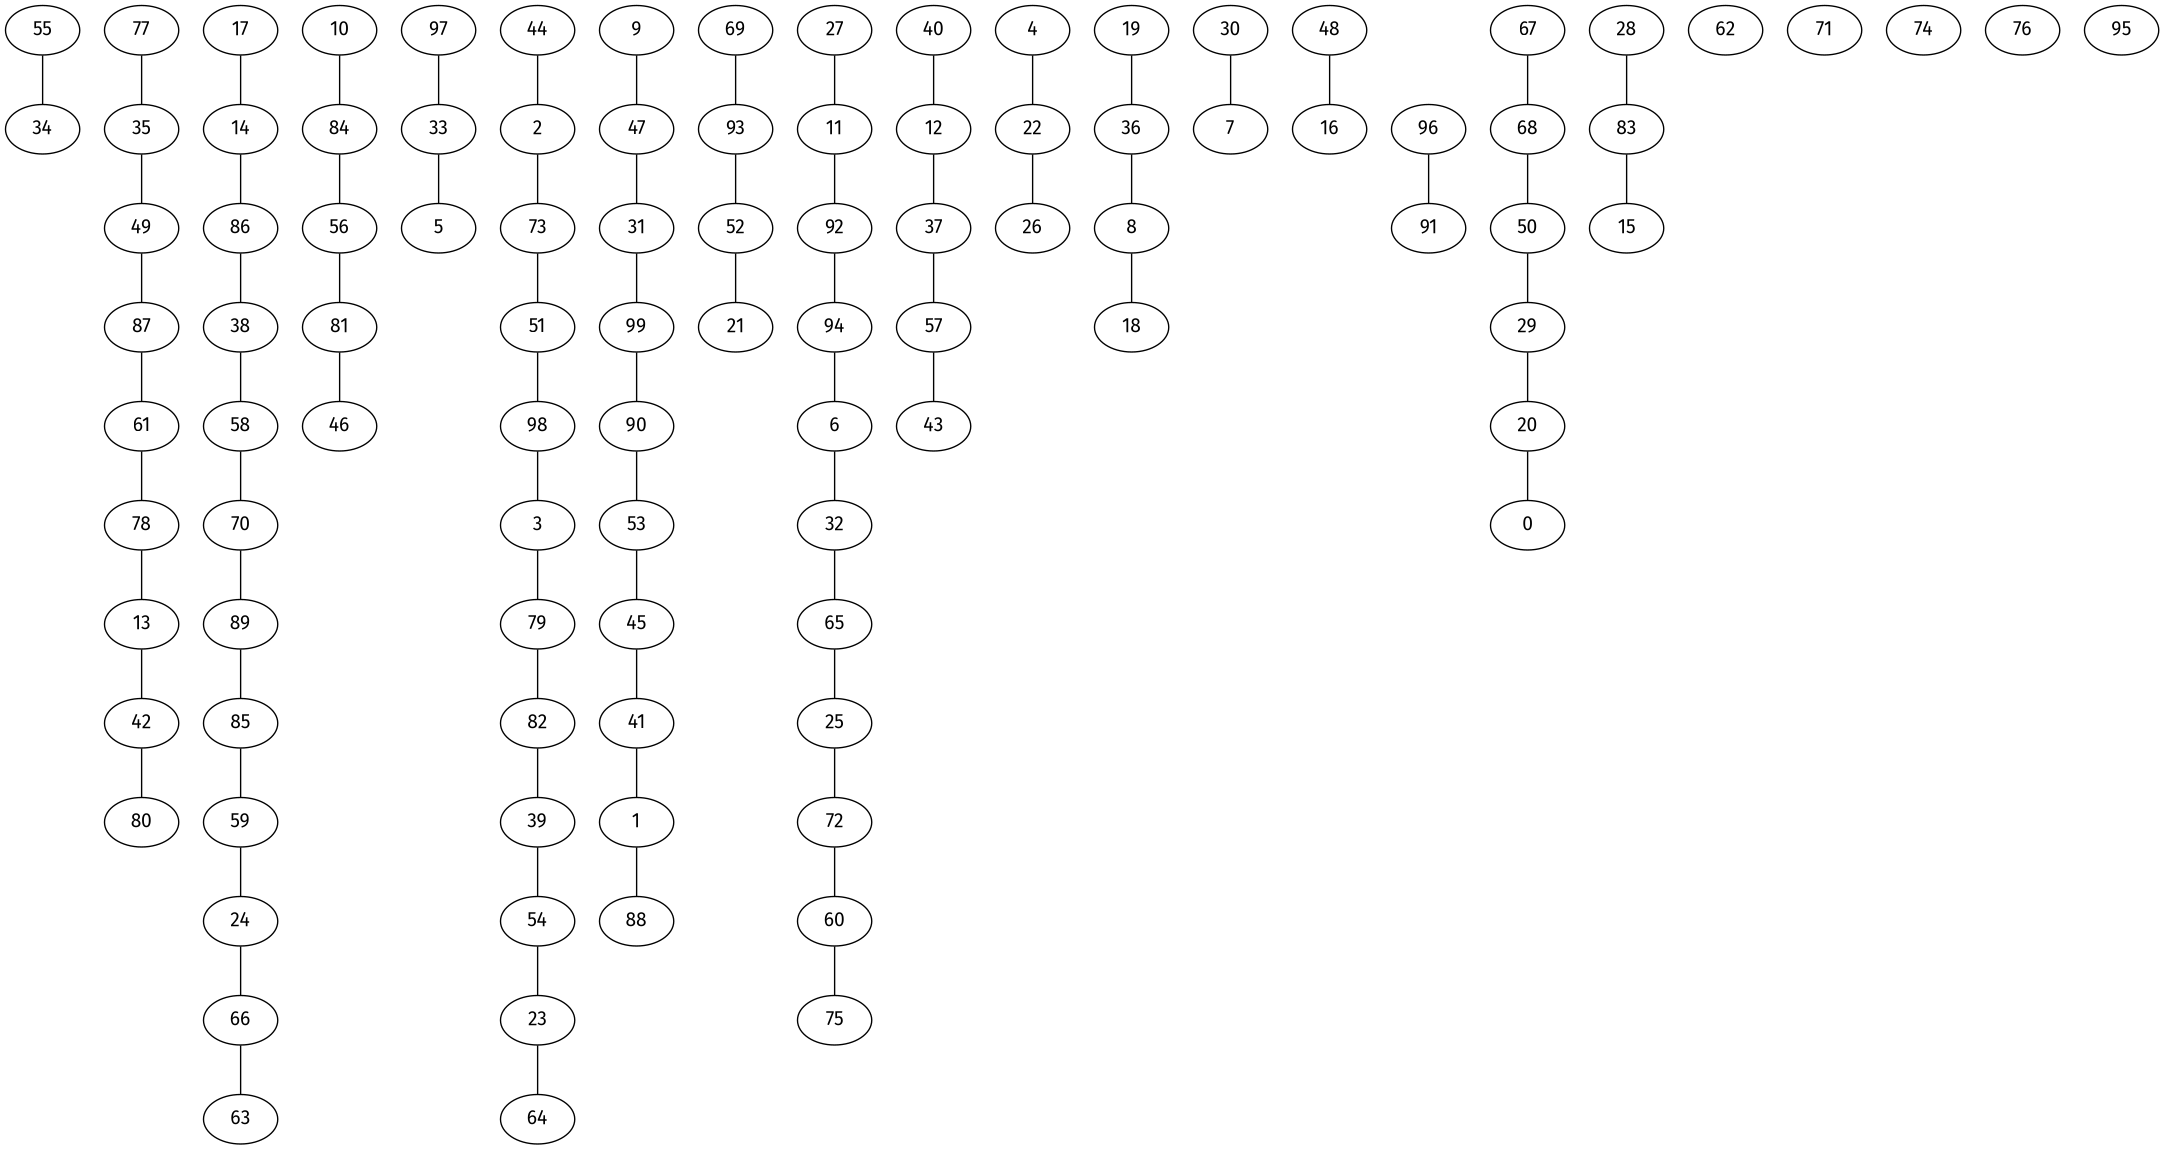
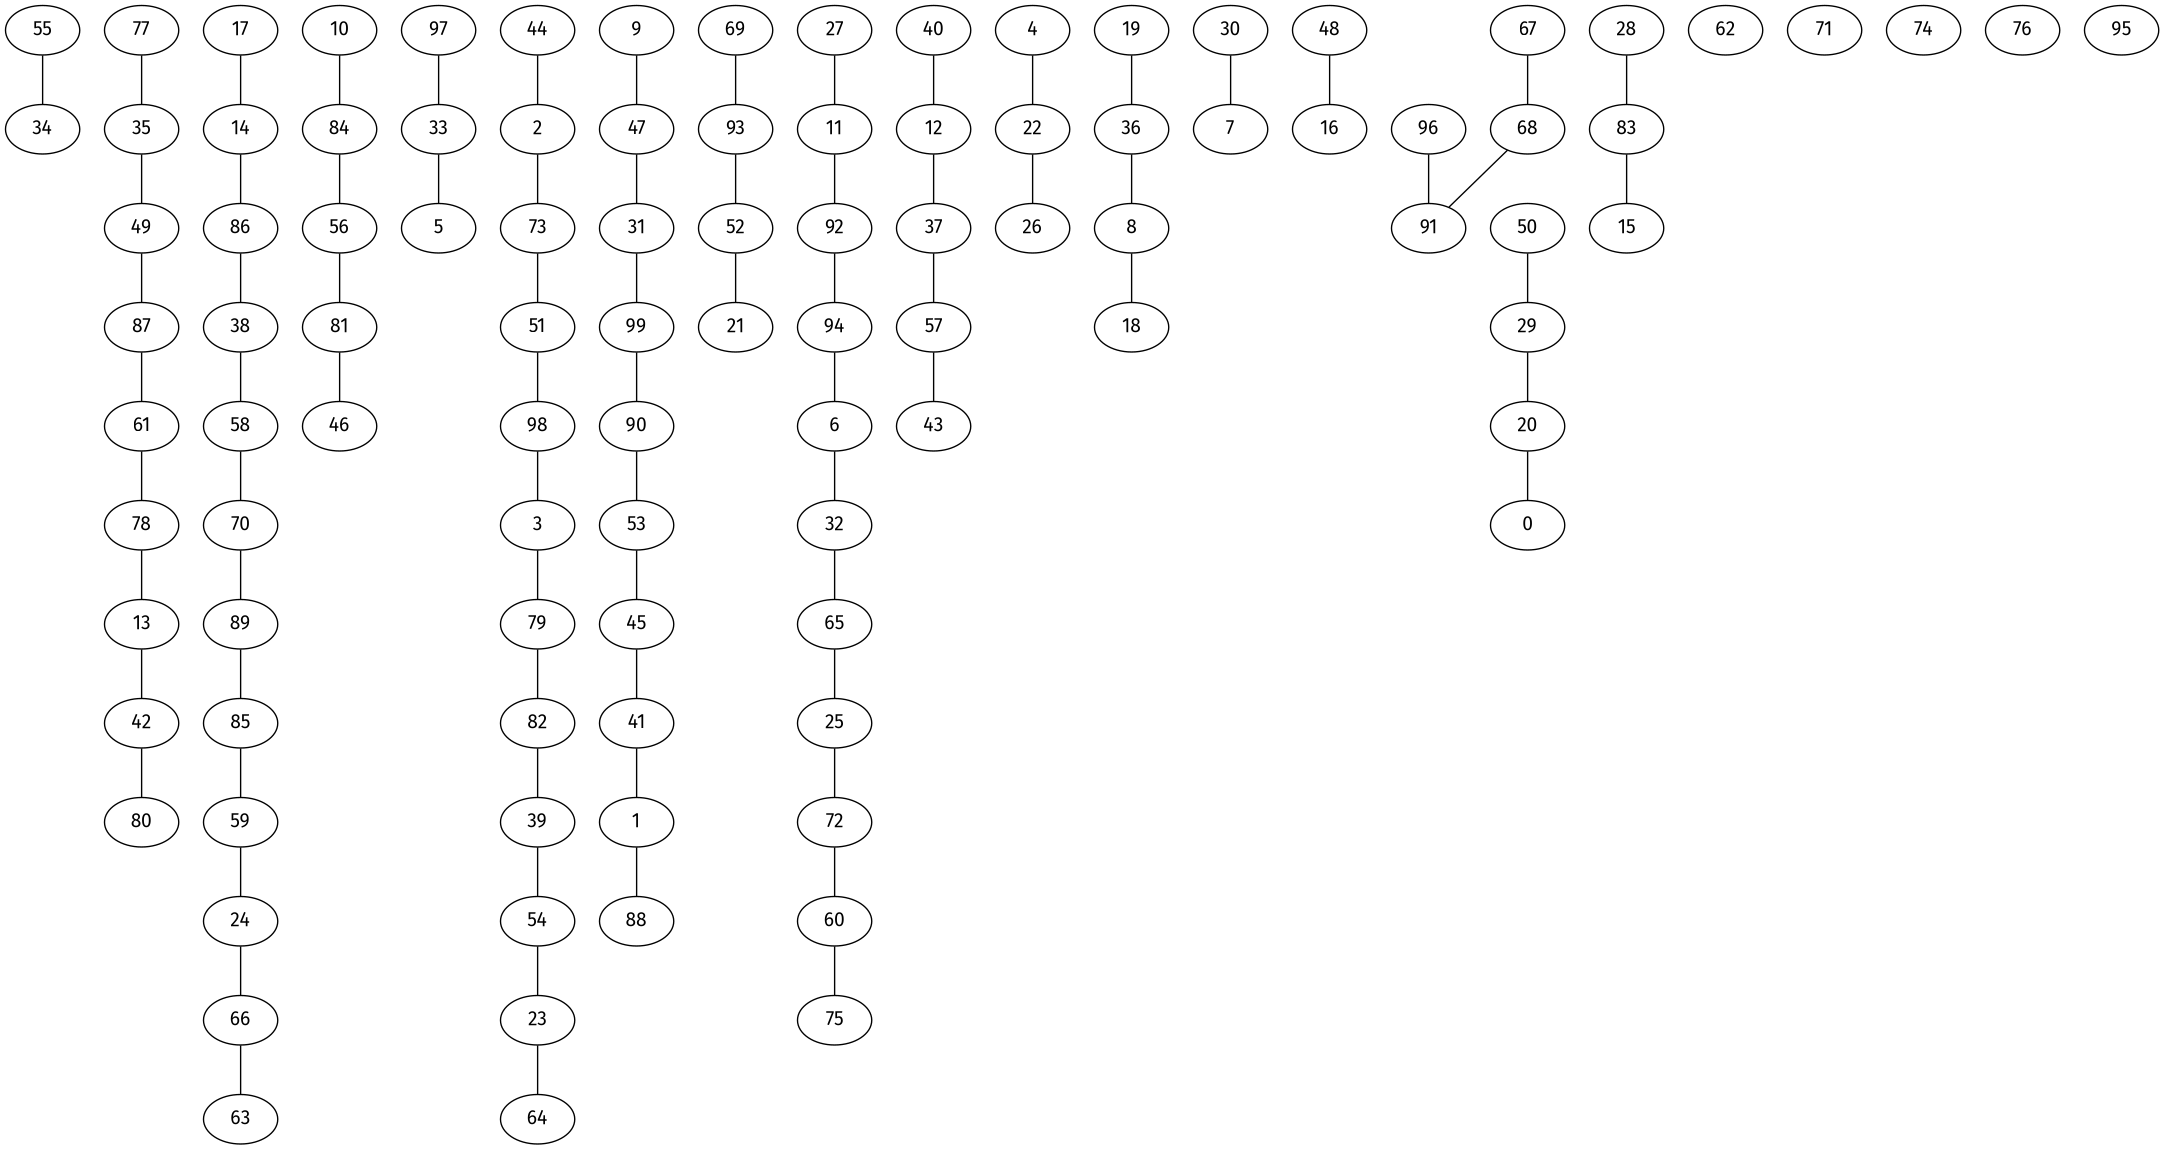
edge "68" -- "50": now "68" -- "91"
